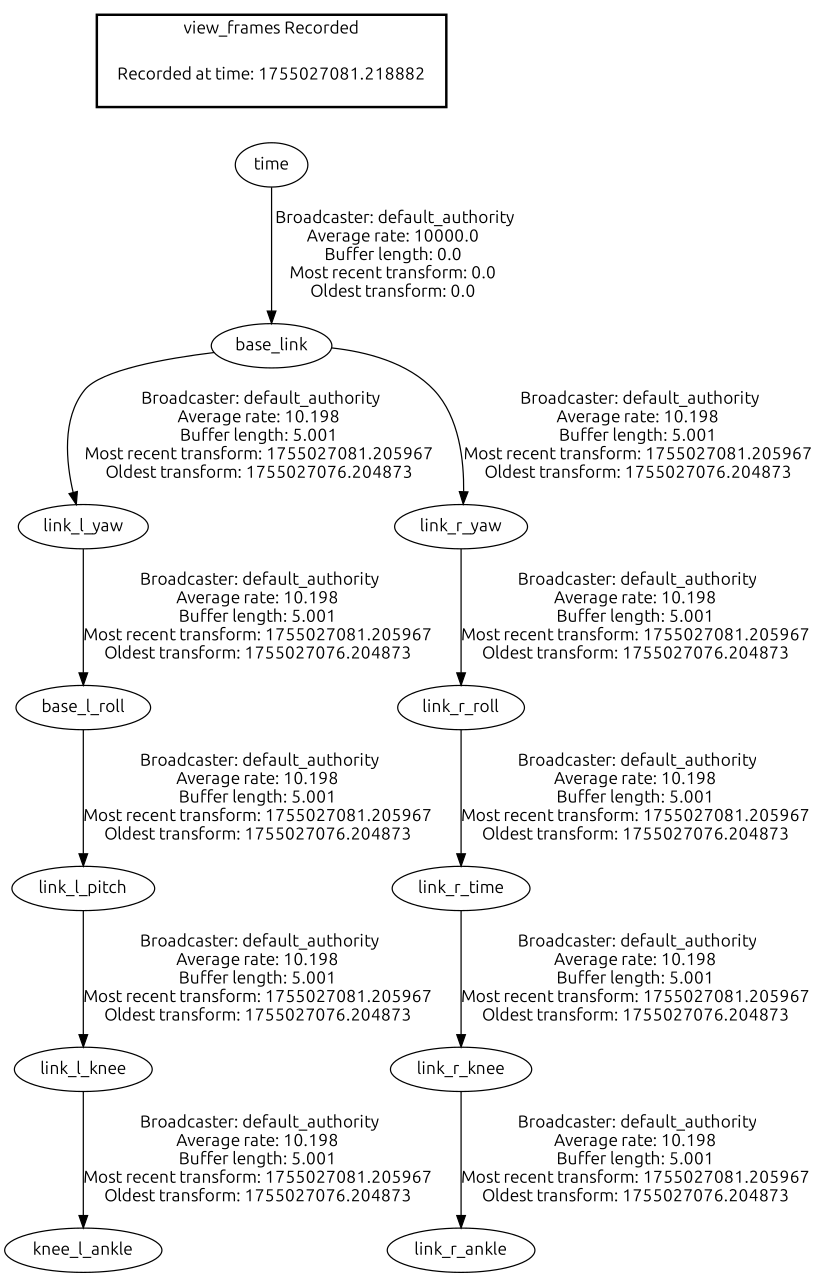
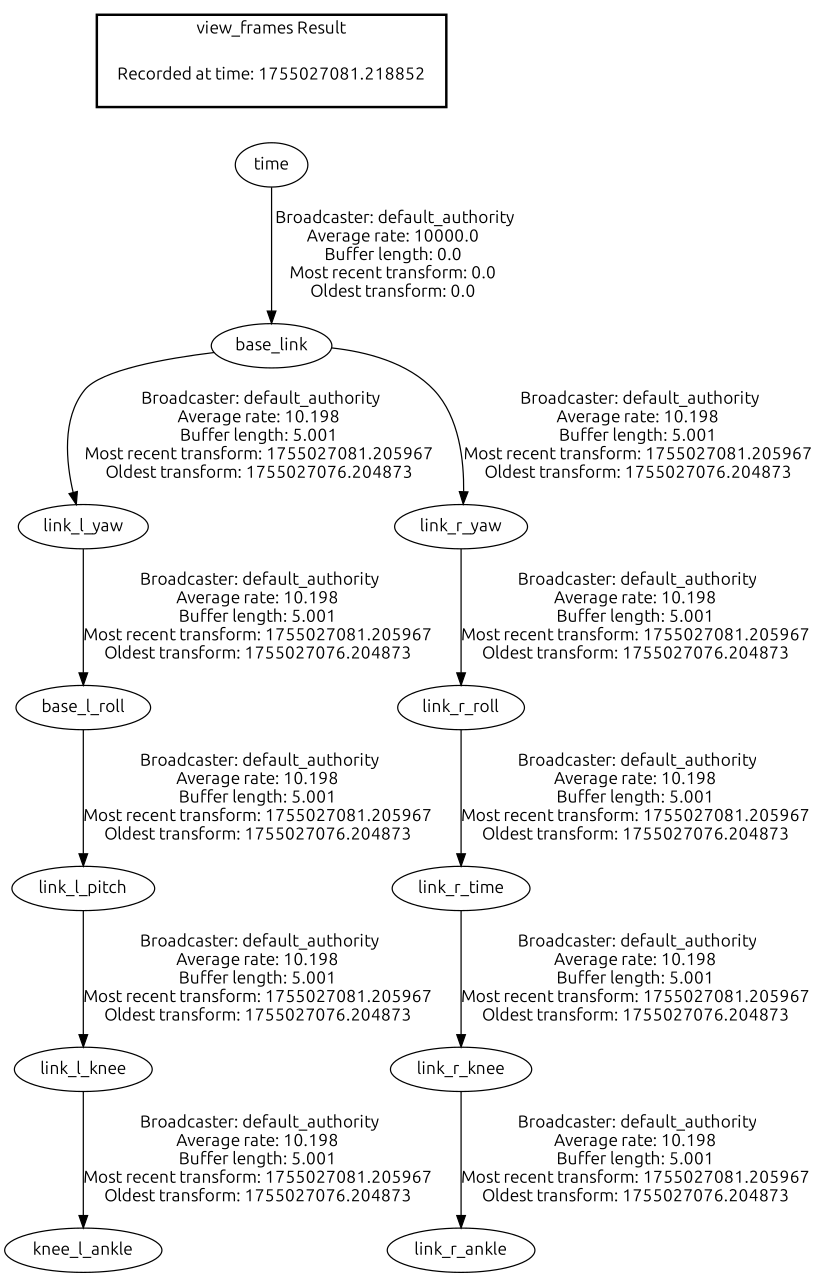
cluster "view_frames Recorded": label "view_frames Recorded" -> "view_frames Result"
node "Recorded at time: 1755027081.218882": label "Recorded at time: 1755027081.218882" -> "Recorded at time: 1755027081.218852"
